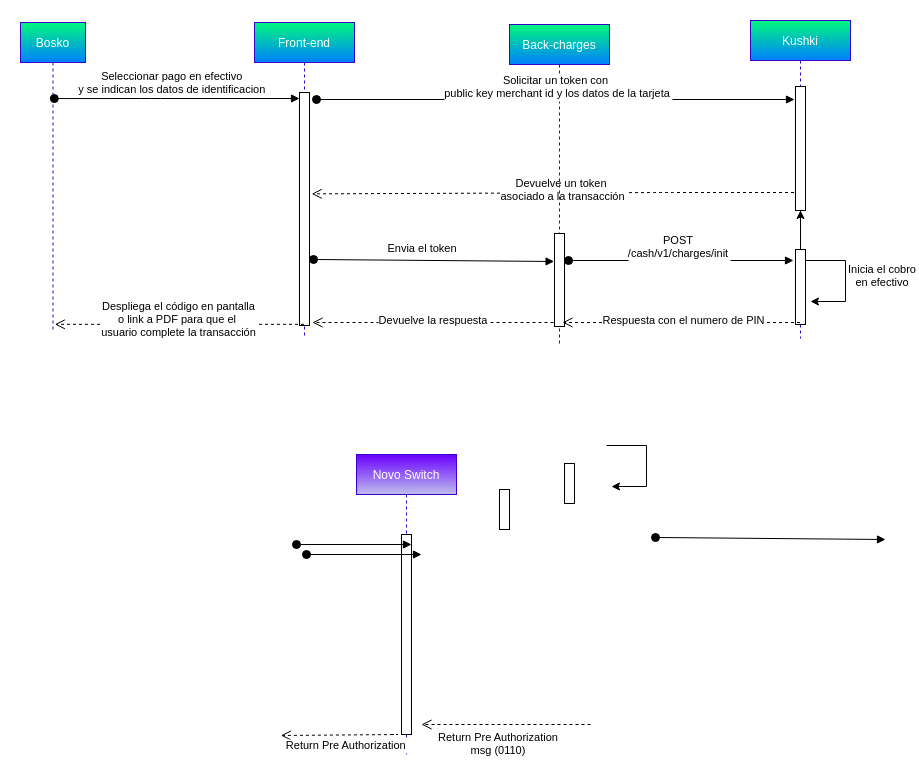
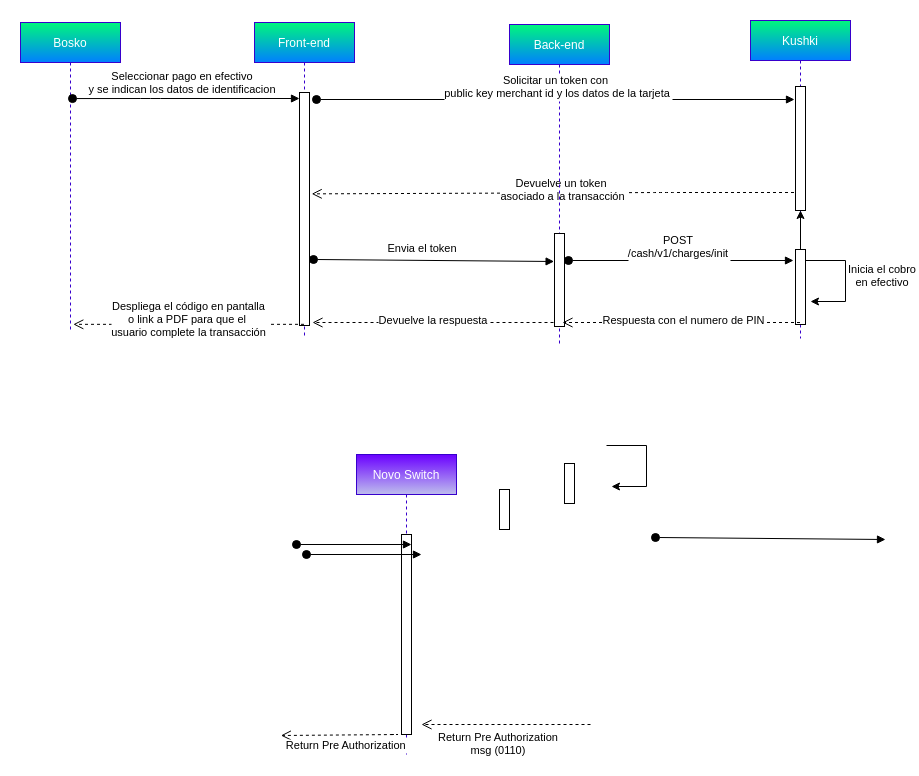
node "Back-charges": label "Back-charges" -> "Back-end"
node "Bosko": size 65x308 -> 100x308
